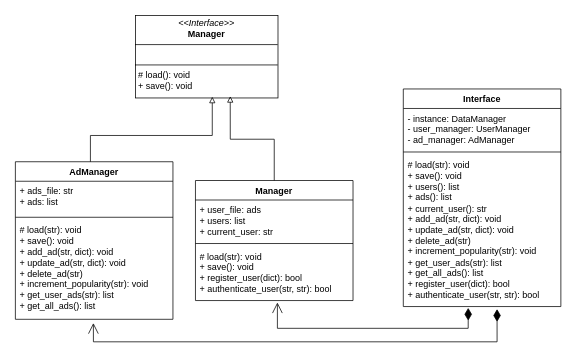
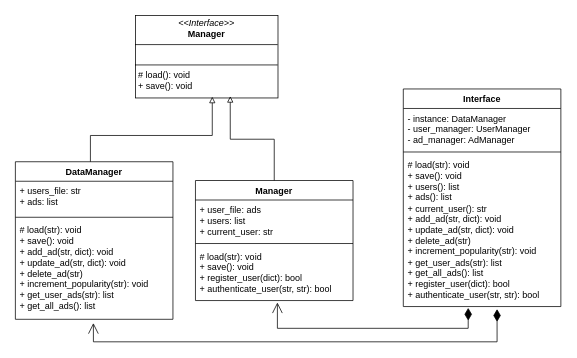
node "AdManager": label "AdManager" -> "DataManager"
node "+ ads_file: str + ads: list": label "+ ads_file: str + ads: list" -> "+ users_file: str + ads: list"
